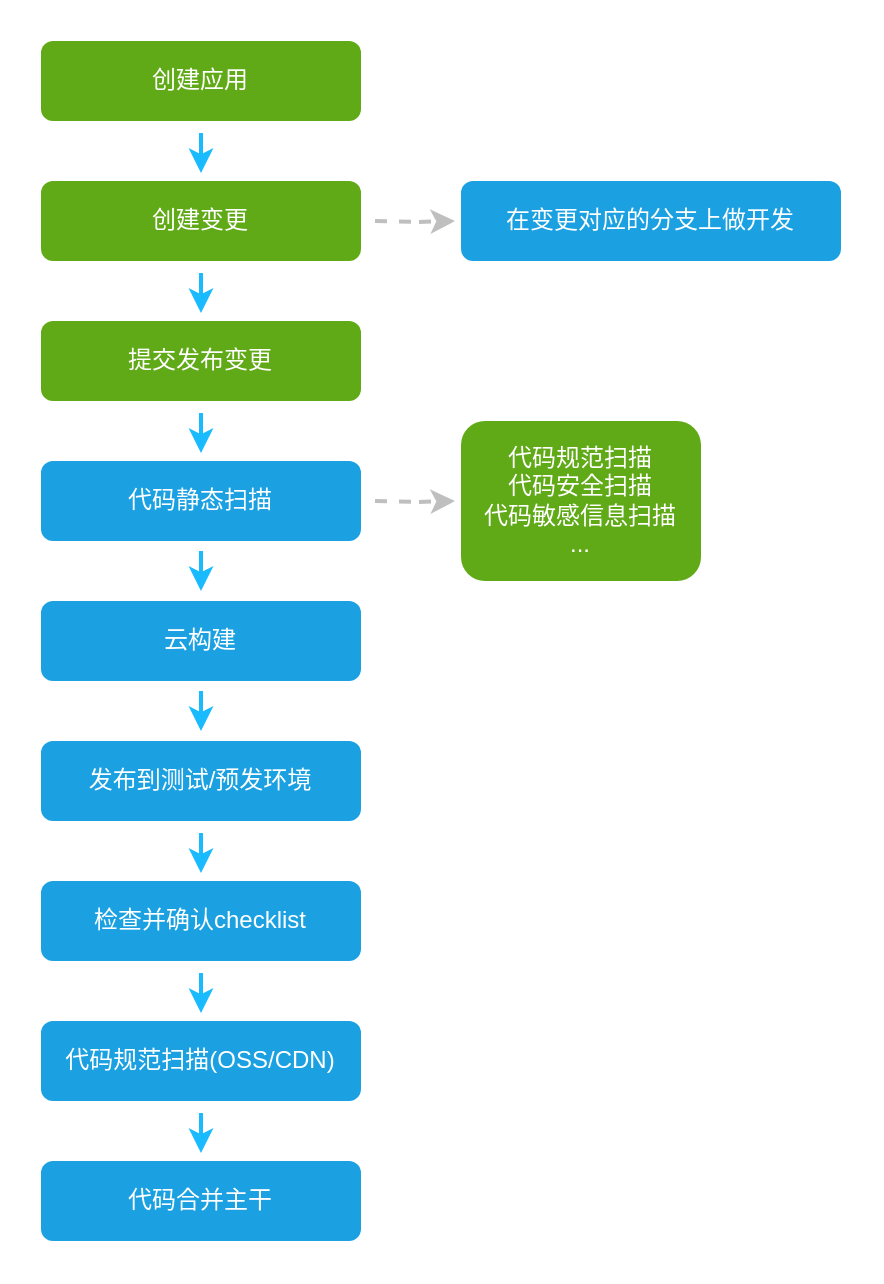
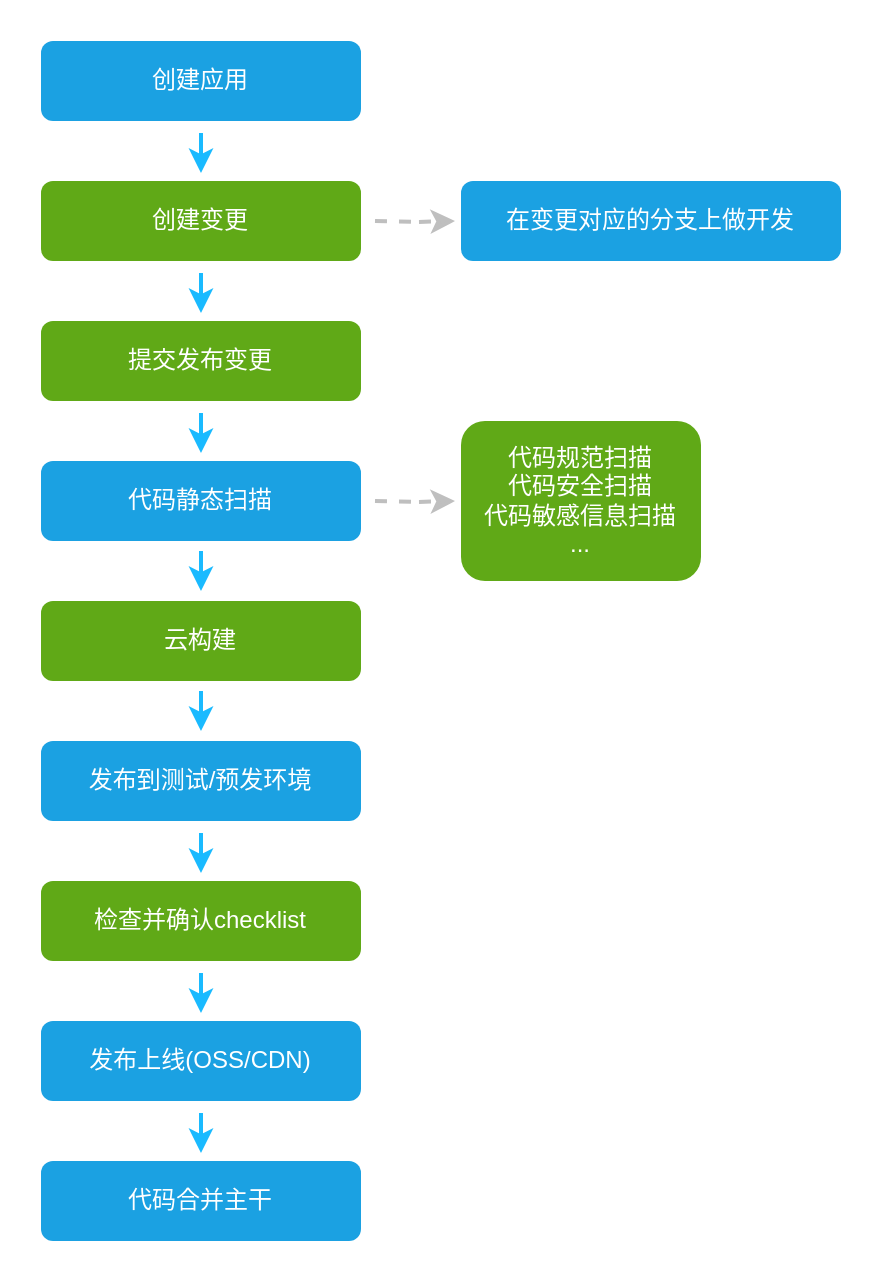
node "创建应用": fillcolor #60a917 -> #1ba1e2
node "云构建": fillcolor #1ba1e2 -> #60a917
node "检查并确认checklist": fillcolor #1ba1e2 -> #60a917
node "代码规范扫描(OSS/CDN)": label "代码规范扫描(OSS/CDN)" -> "发布上线(OSS/CDN)"
